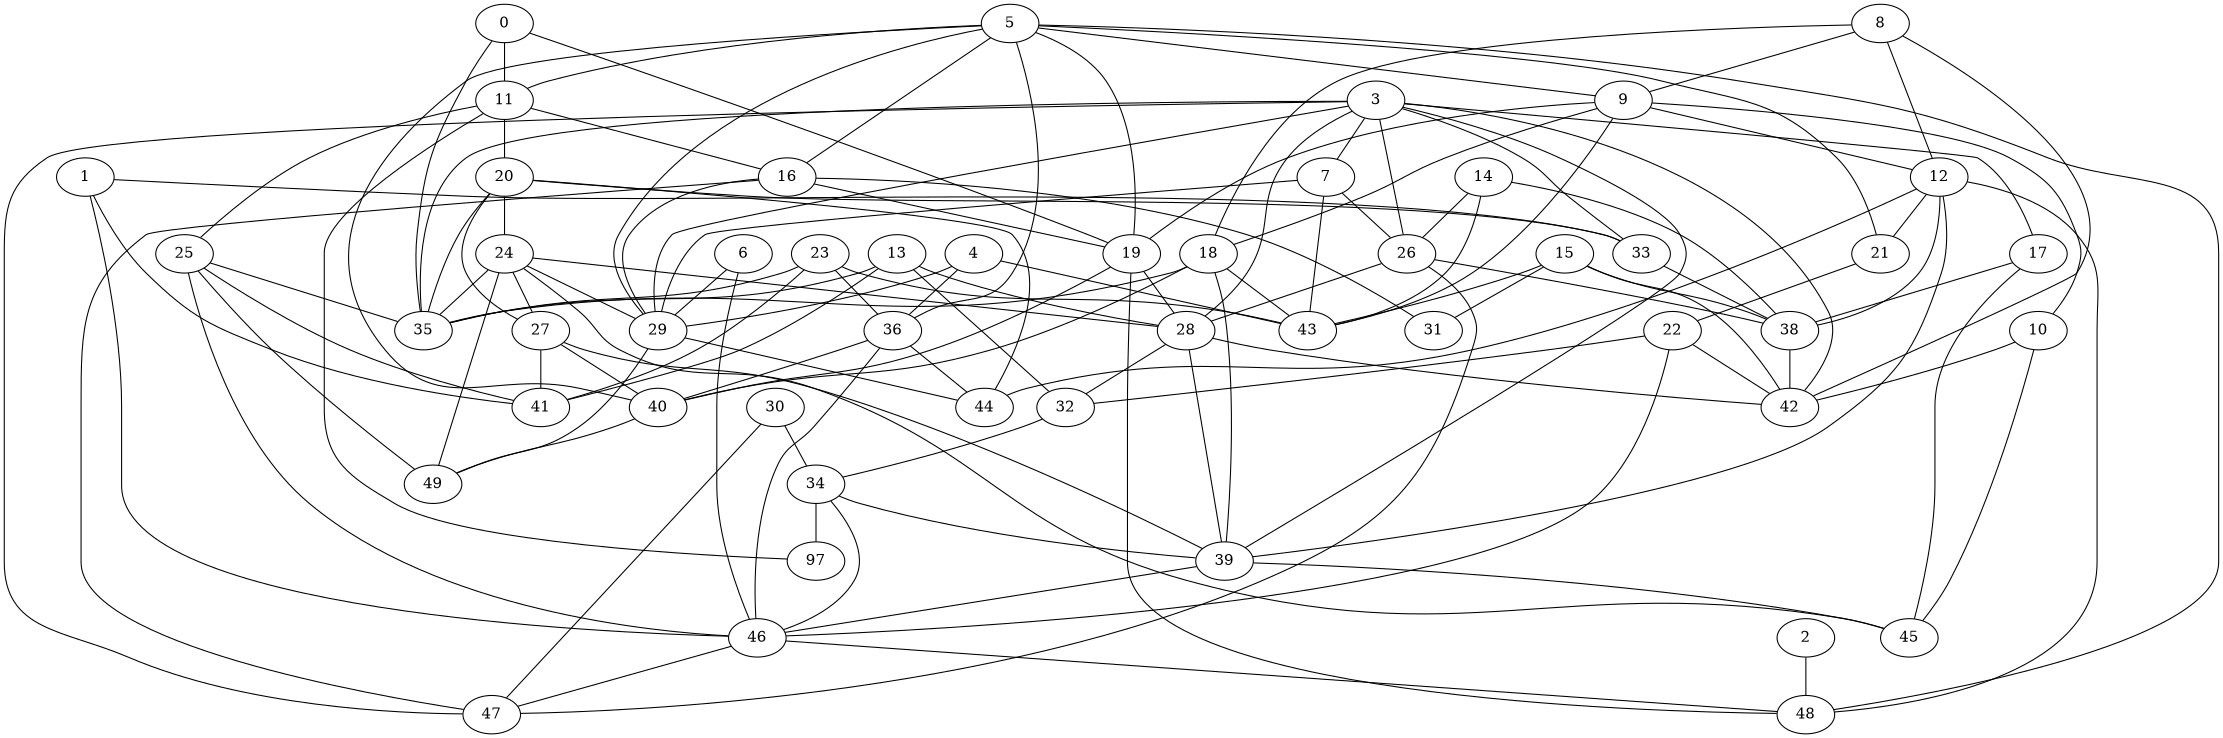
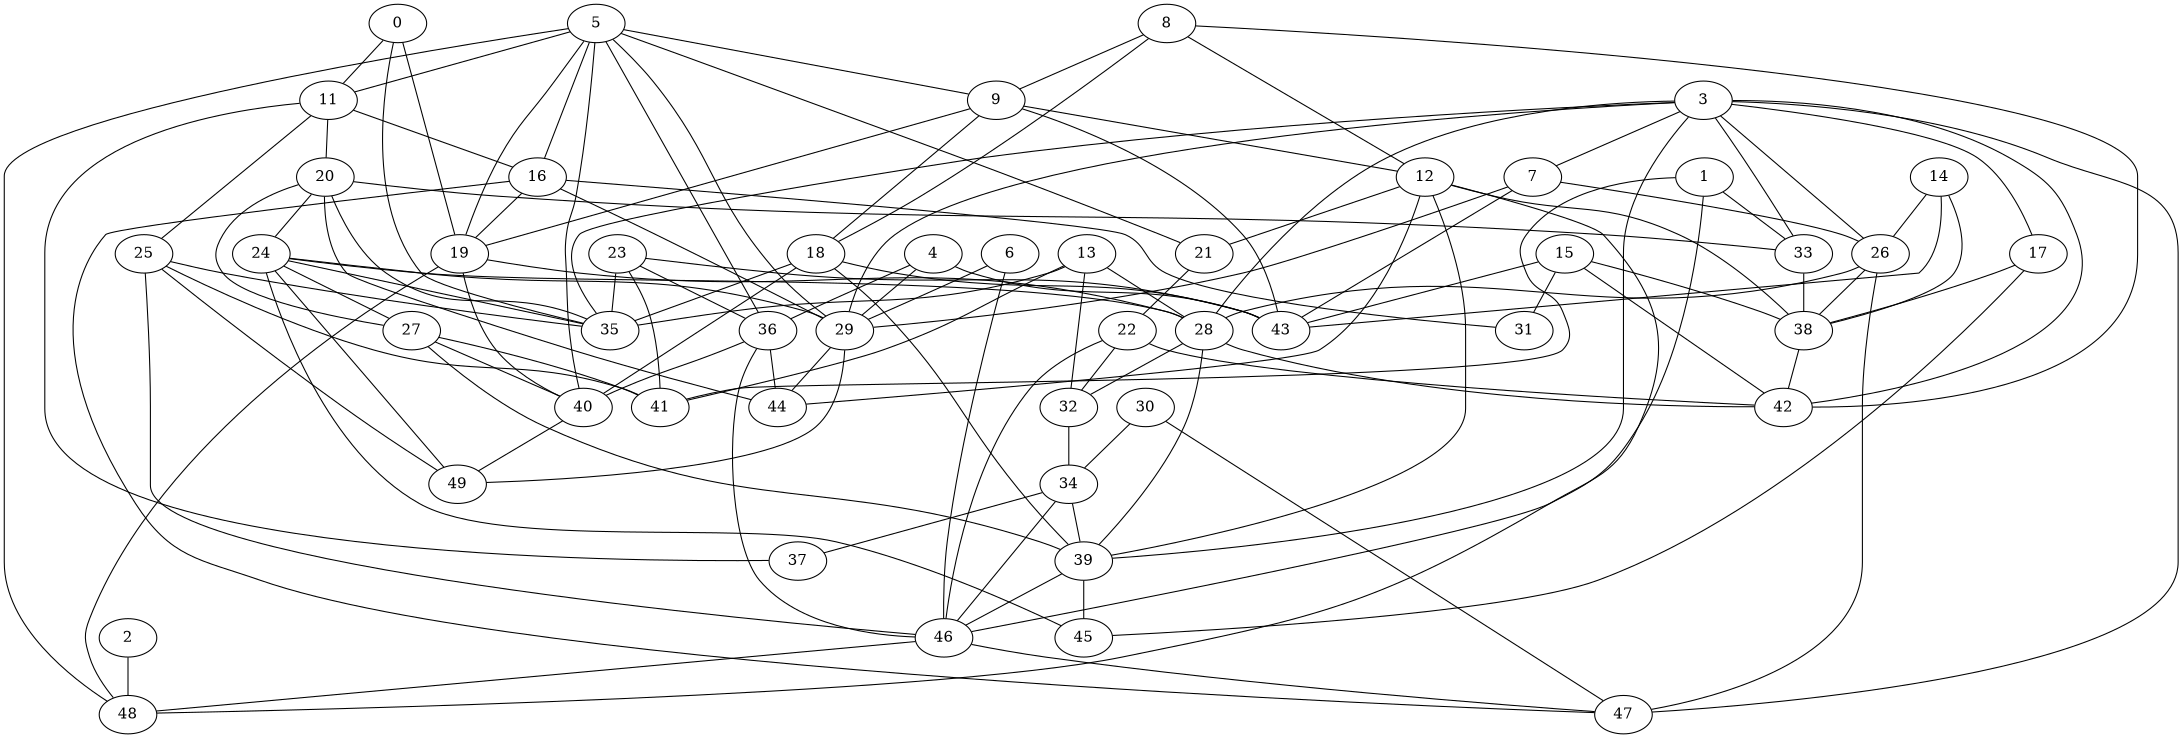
node "10": removed
node "97": label "97" -> "37"
